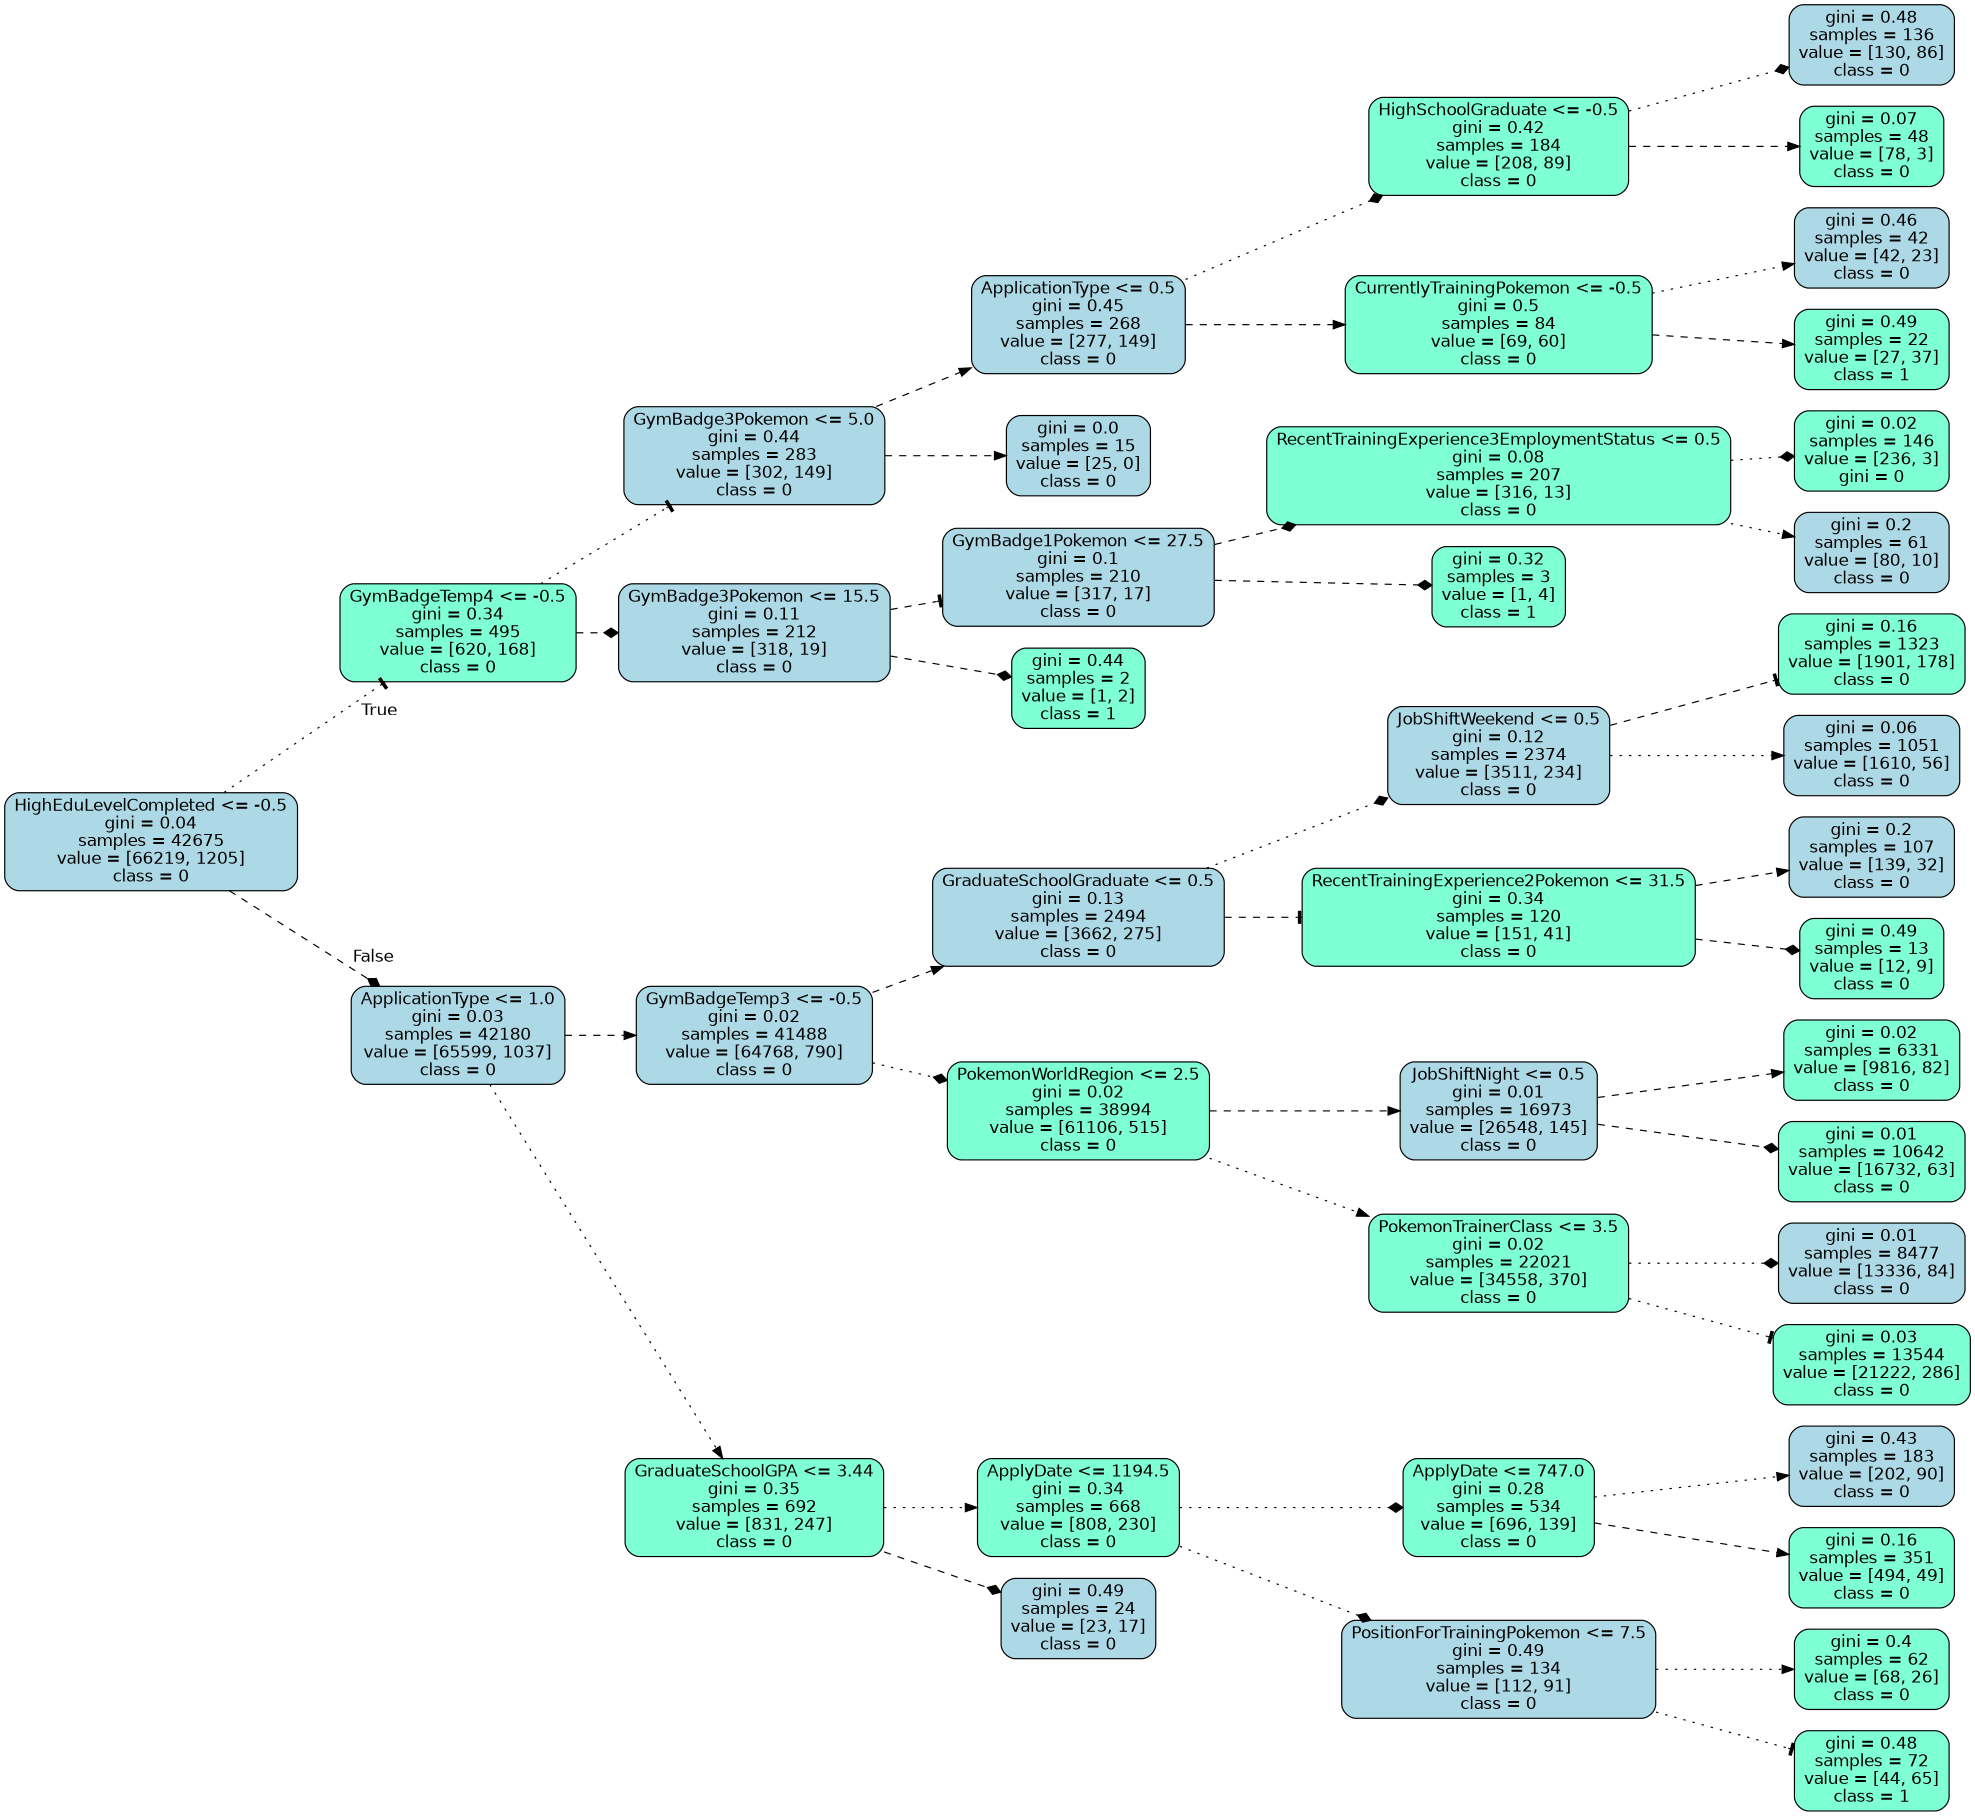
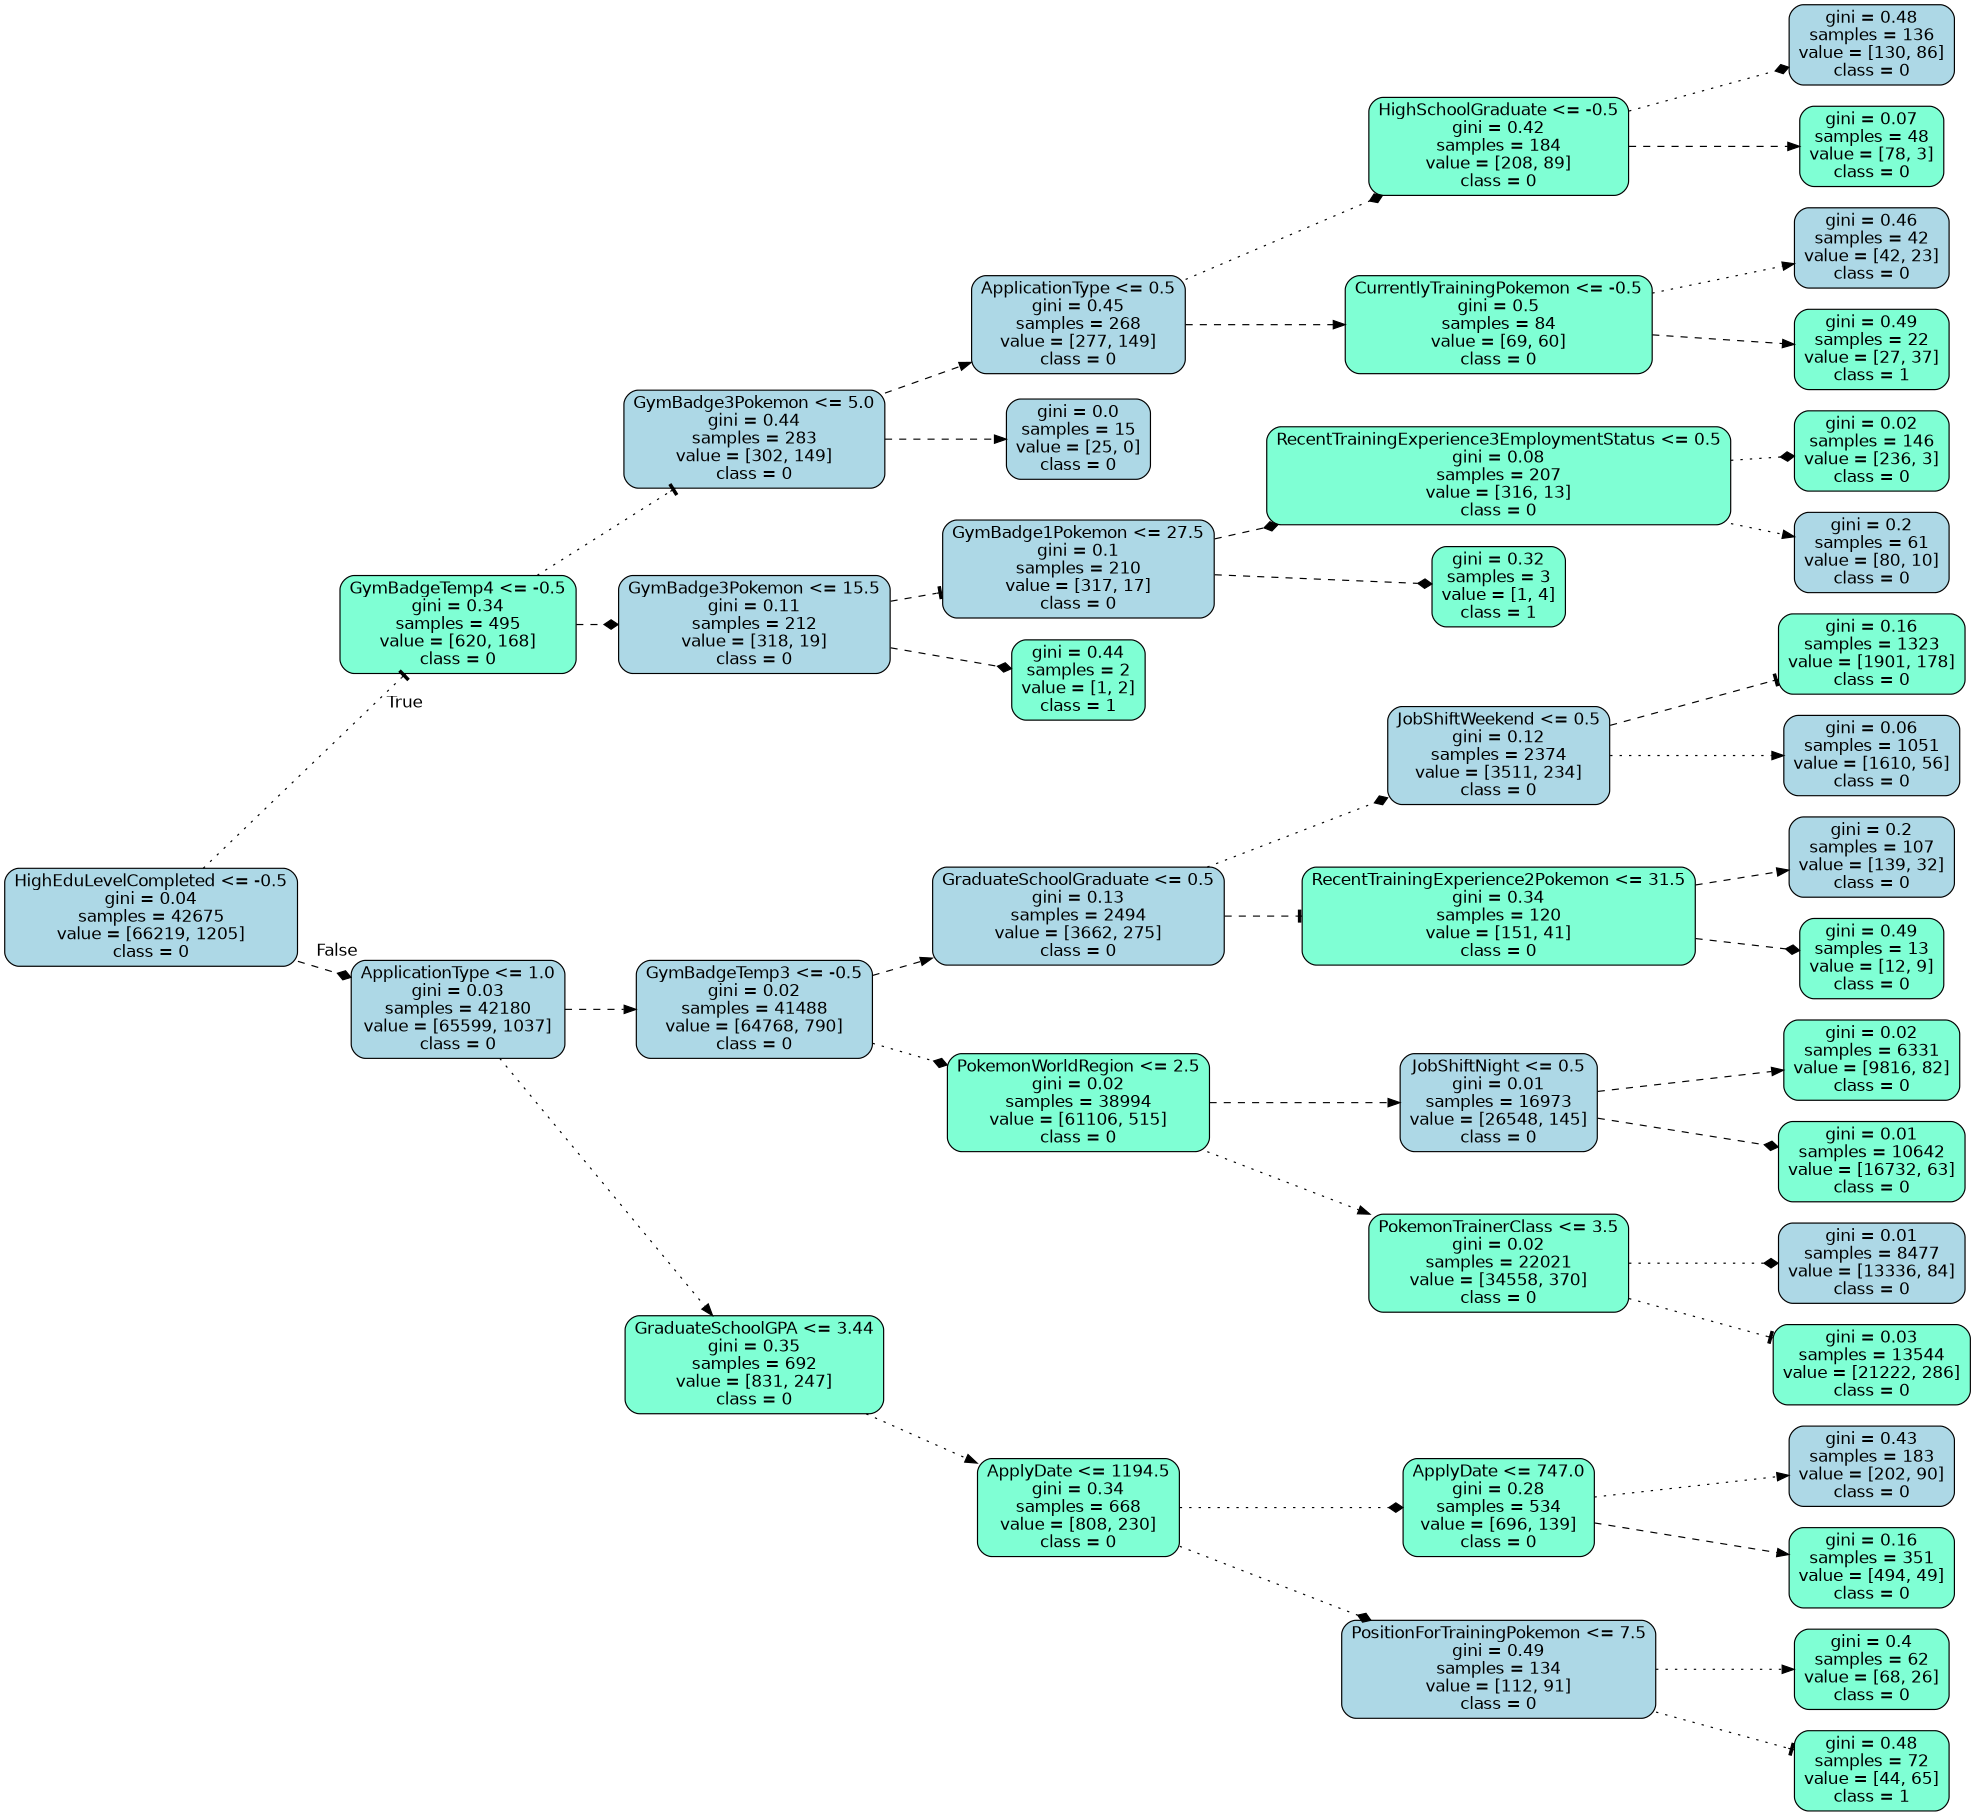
node "gini = 0.02 samples = 146 value = [236, 3] gini = 0": label "gini = 0.02 samples = 146 value = [236, 3] gini = 0" -> "gini = 0.02 samples = 146 value = [236, 3] class = 0"
node "gini = 0.49 samples = 24 value = [23, 17] class = 0": removed
